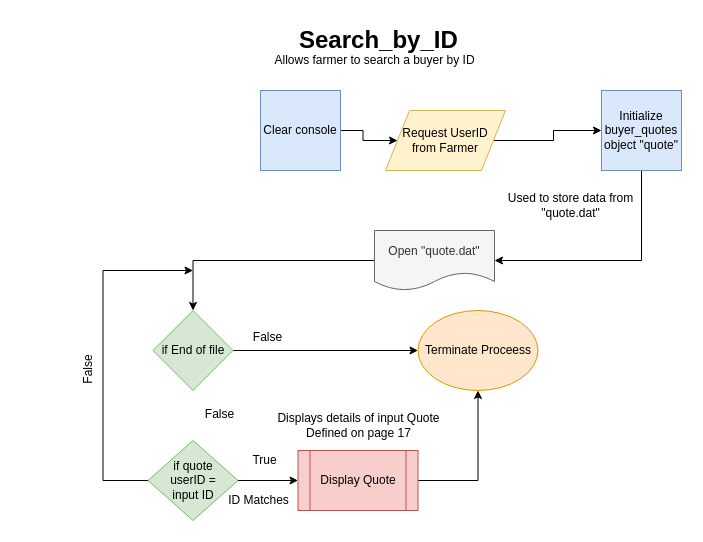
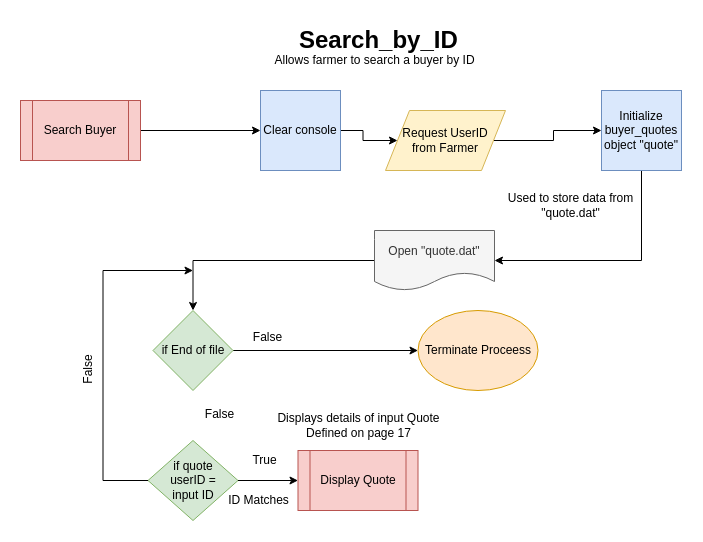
node "Search Buyer": added
edge "Search Buyer" -> "Clear console": added
edge "Display Quote" -> "Terminate Proceess": removed
